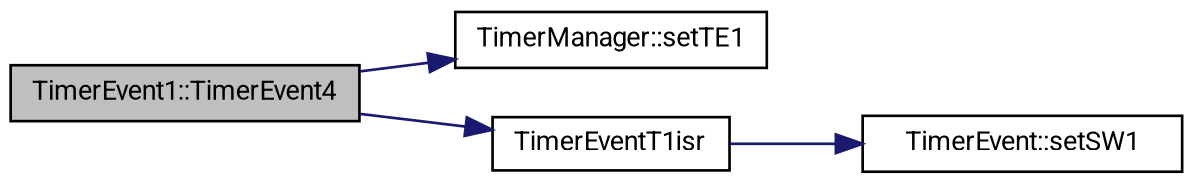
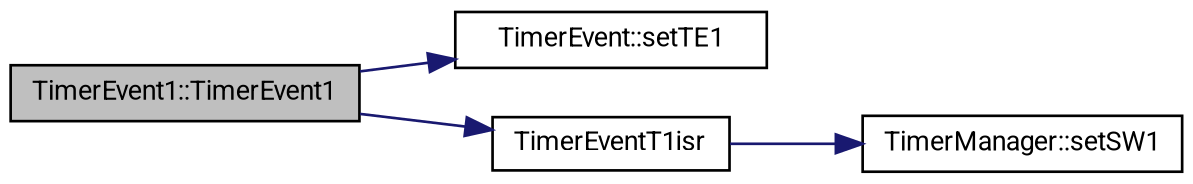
node "TimerManager::setTE1": label "TimerManager::setTE1" -> "TimerEvent::setTE1"
node "TimerEvent1::TimerEvent4": label "TimerEvent1::TimerEvent4" -> "TimerEvent1::TimerEvent1"
node "TimerEvent::setSW1": label "TimerEvent::setSW1" -> "TimerManager::setSW1"
